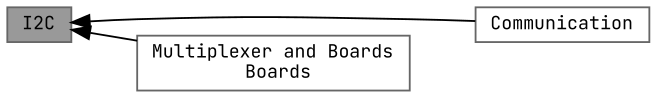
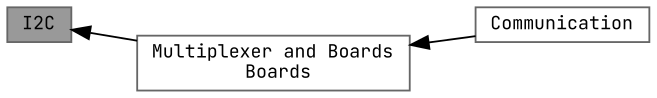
edge "Communication" -> "I2C": now "Communication" -> "Multiplexer and Boards Boards"
